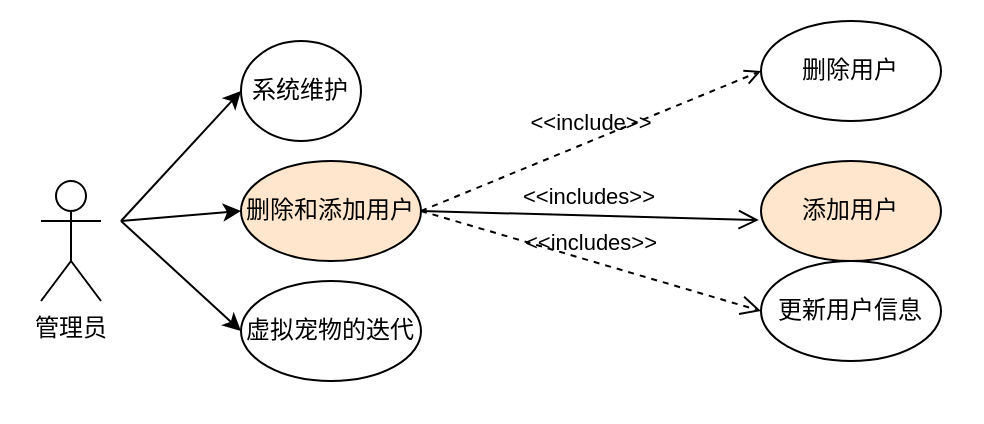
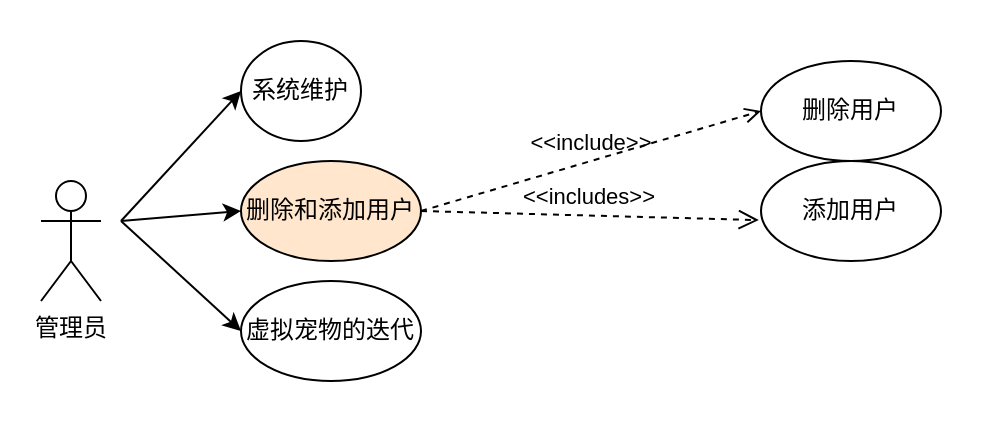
node "删除用户": moved (851, 71) -> (851, 111)
node "添加用户": fillcolor #ffe6cc -> #ffffff
edge "删除和添加用户" -> "添加用户": style solid -> dashed
edge "删除和添加用户" -> "更新用户信息": removed, label "<<includes>>"
node "更新用户信息": removed
